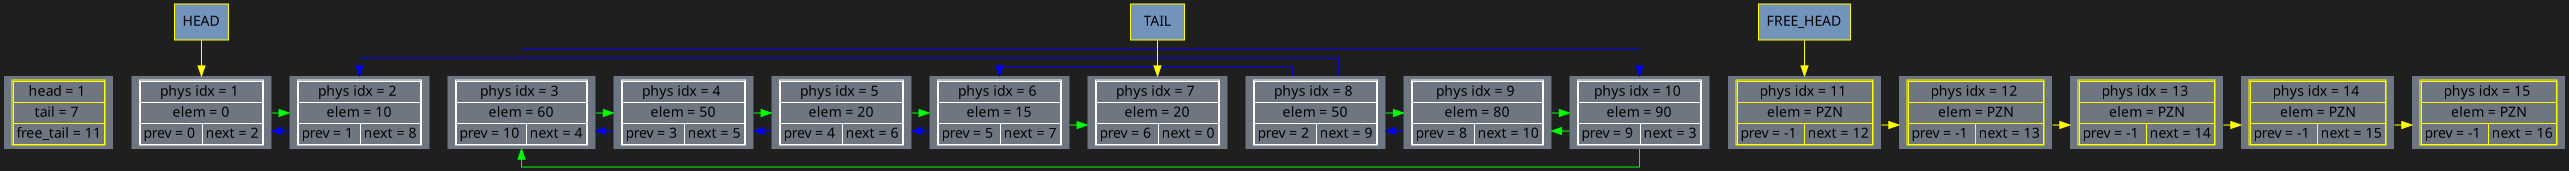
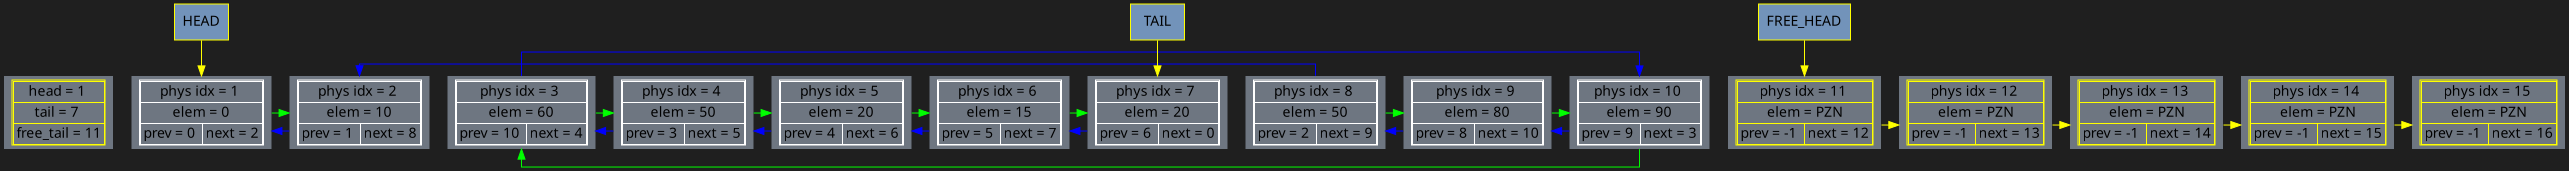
edge "phys idx = 8" -> "phys idx = 6": now "phys idx = 7" -> "phys idx = 6"
edge "phys idx = 10" -> "phys idx = 9": color green -> blue
